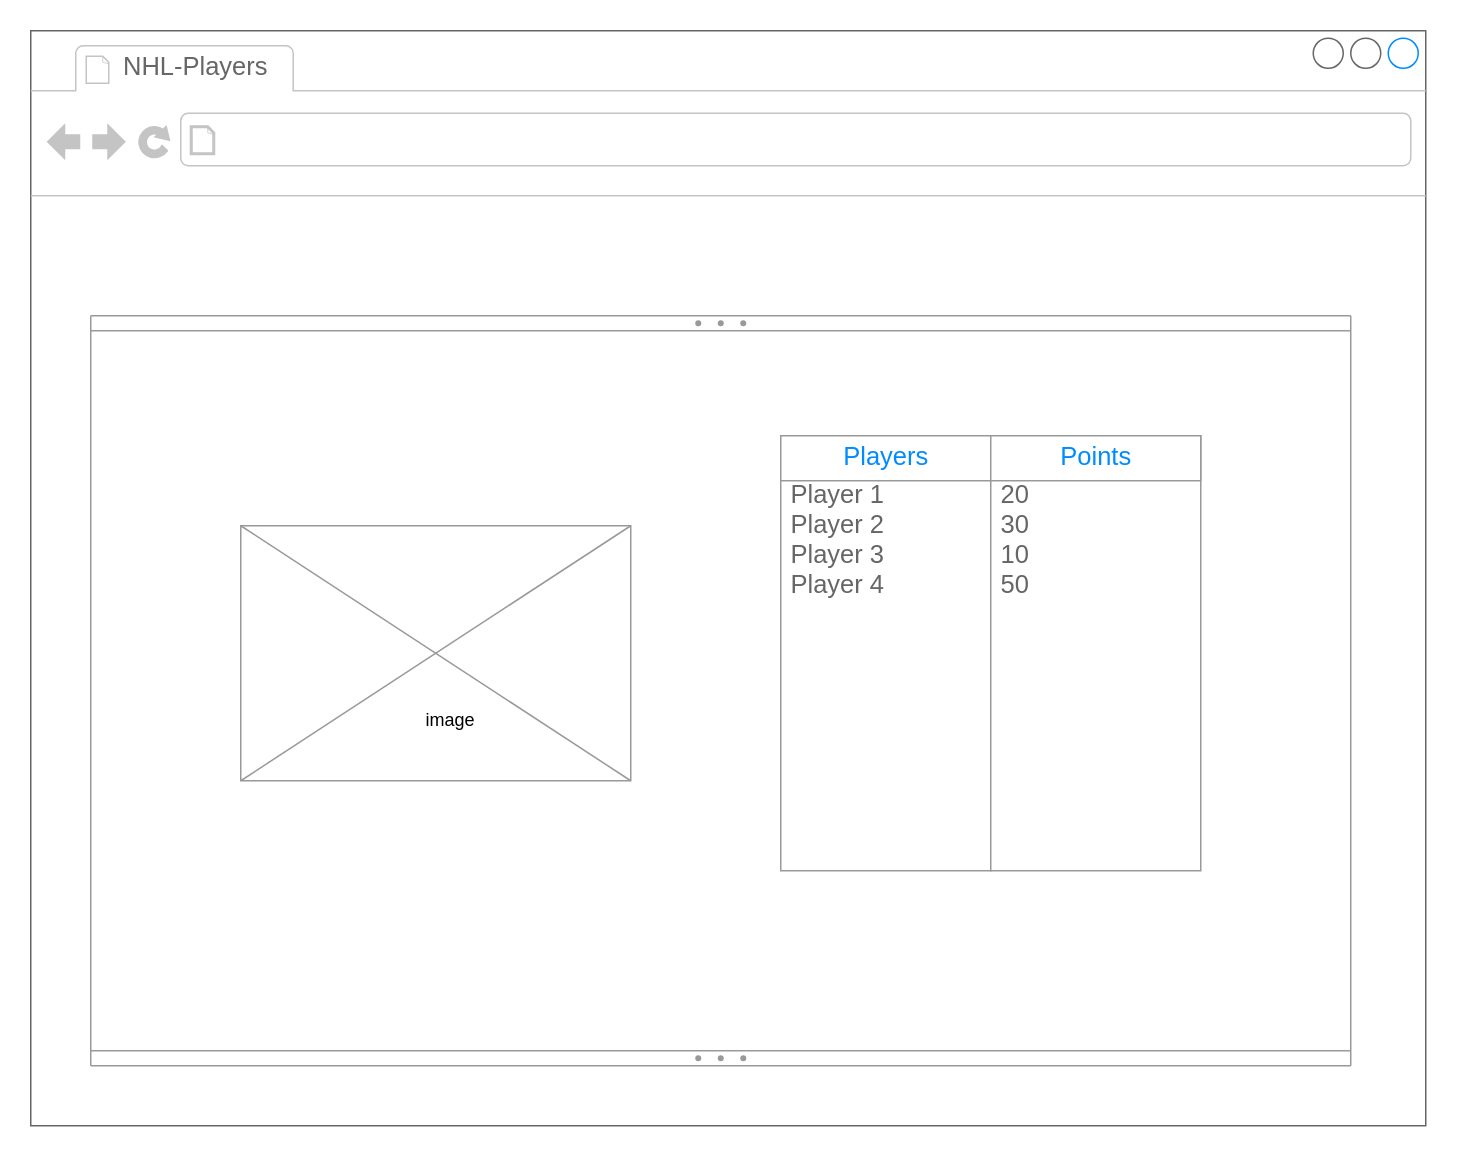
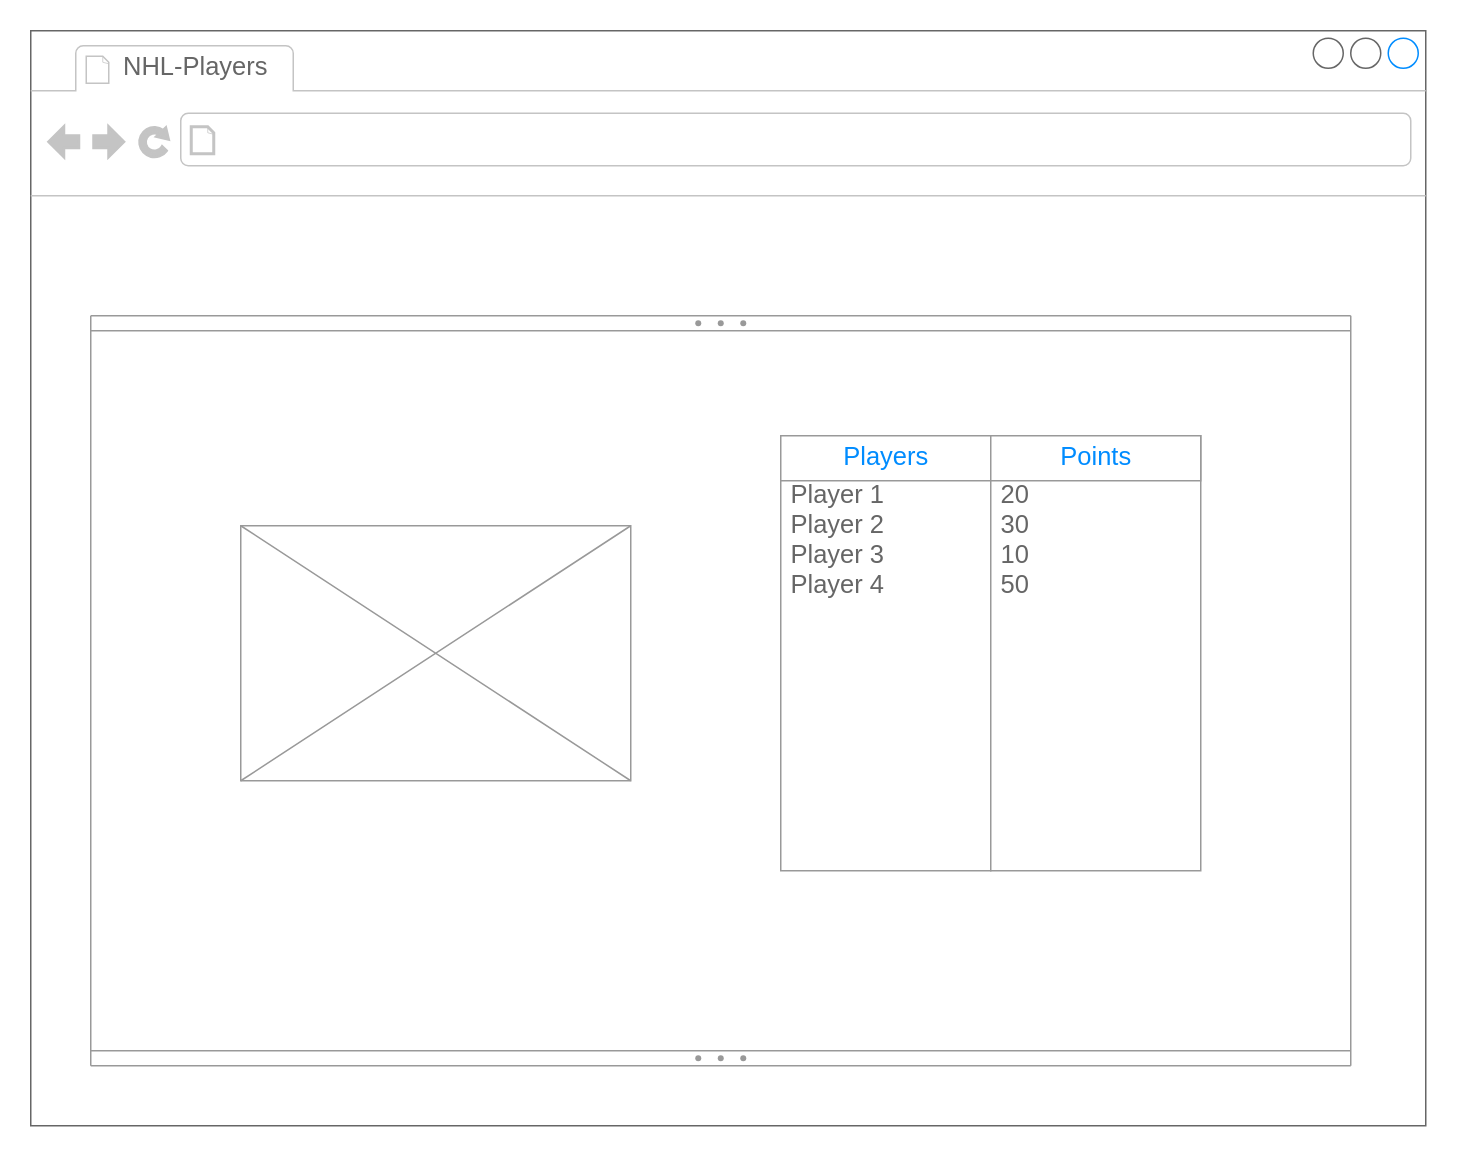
node "image": removed
